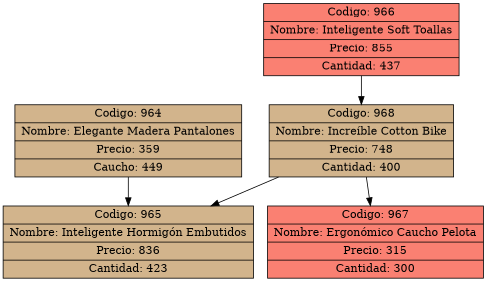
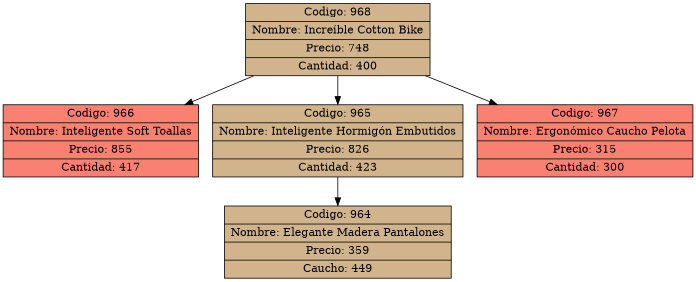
node "Codigo: 966": text "Cantidad: 437" -> "Cantidad: 417"
edge "Codigo: 966" -> "Codigo: 968": reversed
edge "Codigo: 964" -> "Codigo: 965": reversed
node "Codigo: 965": text "Precio: 836" -> "Precio: 826"
